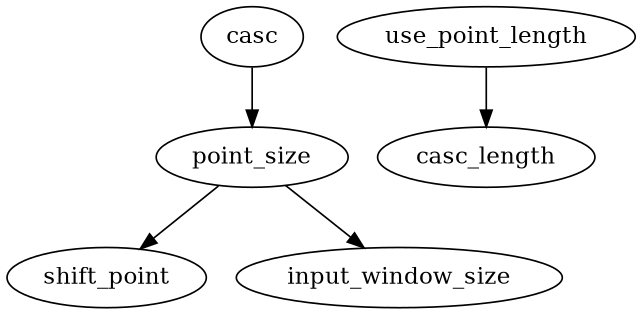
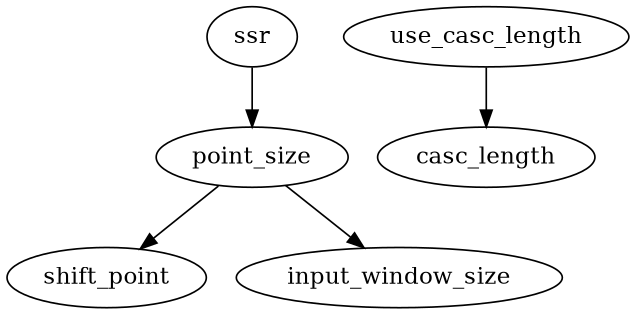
node "casc": label "casc" -> "ssr"
node "use_point_length": label "use_point_length" -> "use_casc_length"
